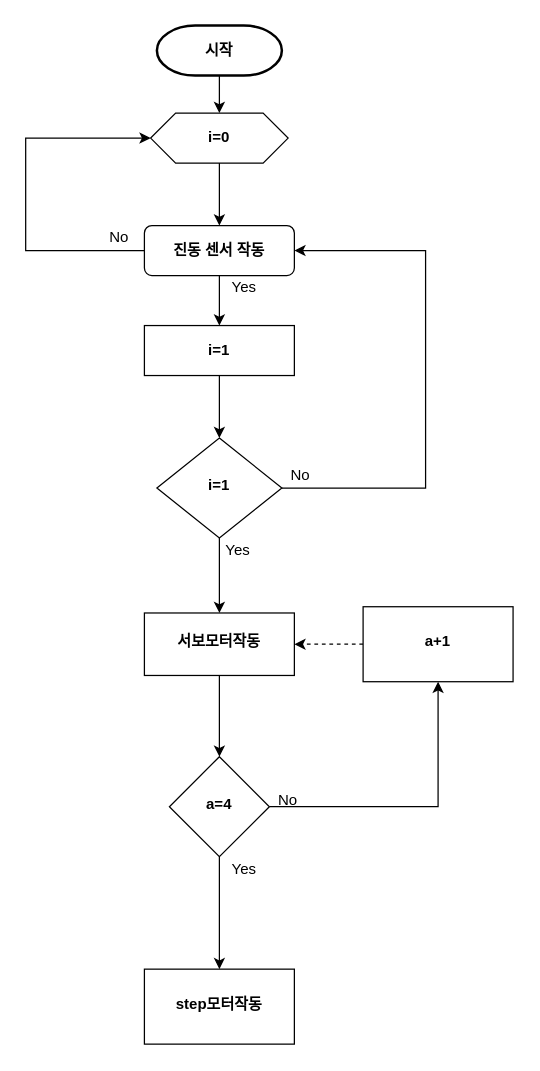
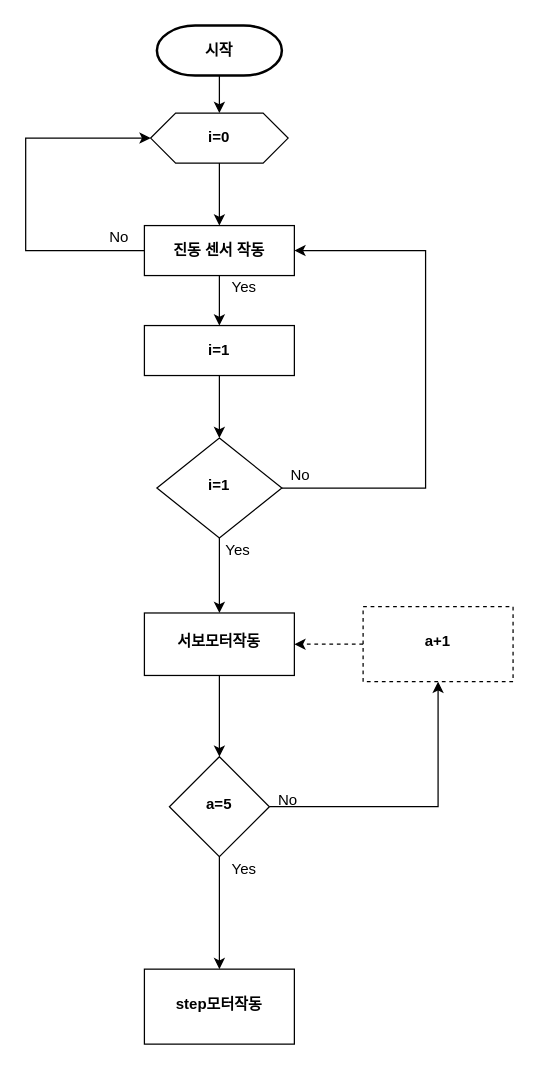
node "진동 센서 작동": shape rounded rectangle -> rectangle
node "a+1": style solid -> dashed
node "a=4": label "a=4" -> "a=5"
